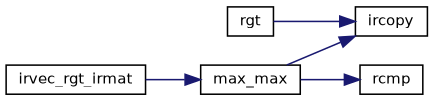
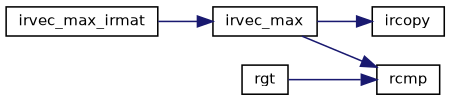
edge "rgt" -> "ircopy": now "rgt" -> "rcmp"
node "irvec_rgt_irmat": label "irvec_rgt_irmat" -> "irvec_max_irmat"
node "max_max": label "max_max" -> "irvec_max"
